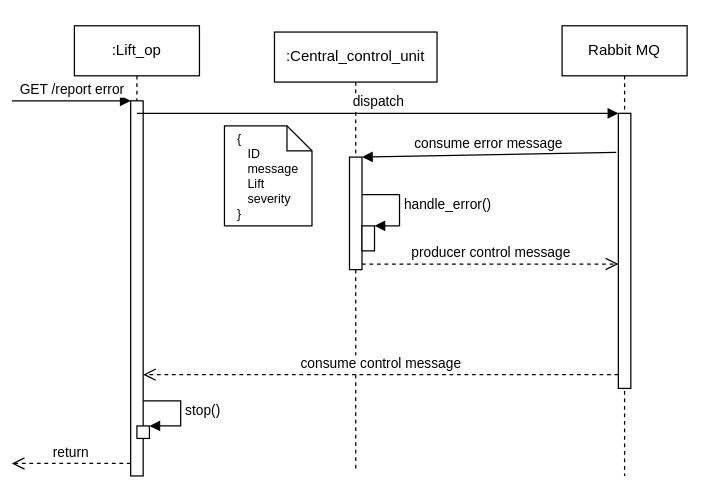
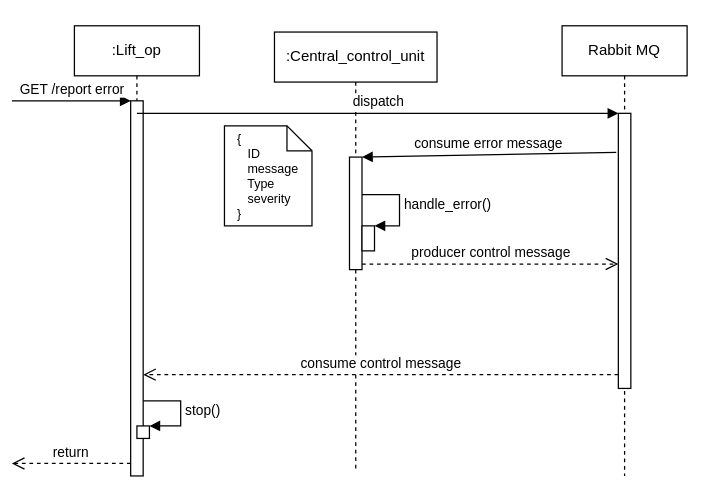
node "{ ID message Lift severity }": label "{ ID message Lift severity }" -> "{ ID message Type severity }"
